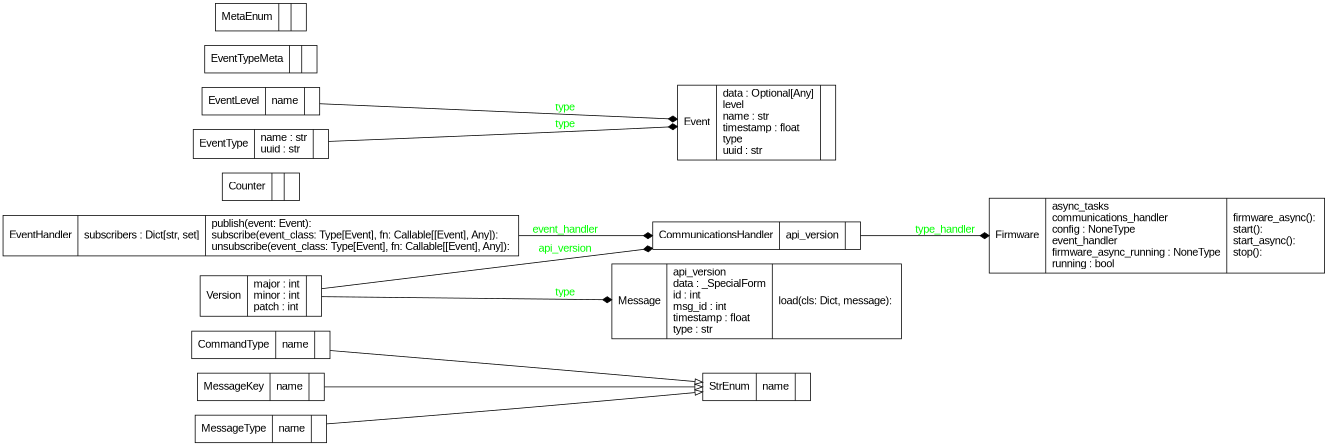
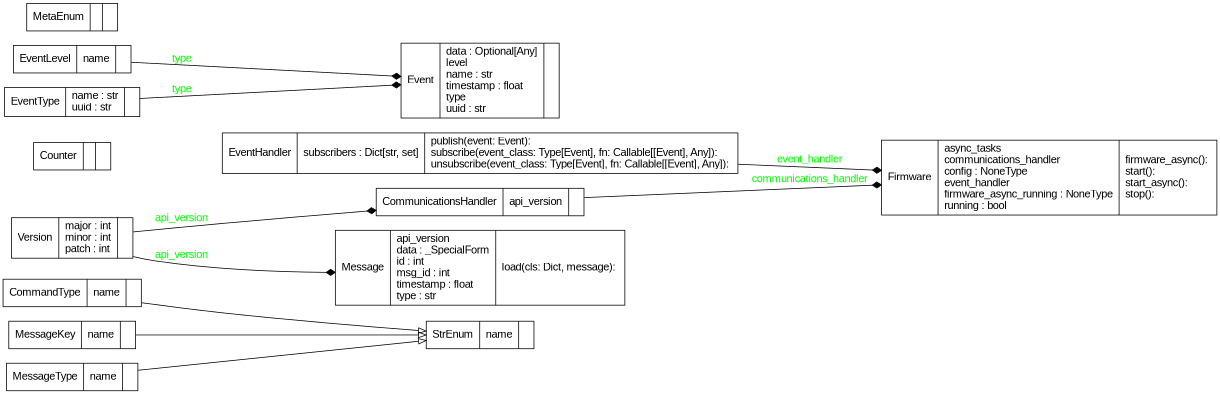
node "EventTypeMeta": removed
edge "CommunicationsHandler" -> "Firmware": label "type_handler" -> "communications_handler"
edge "EventHandler" -> "CommunicationsHandler": now "EventHandler" -> "Firmware"
edge "Version" -> "Message": label "type" -> "api_version"
